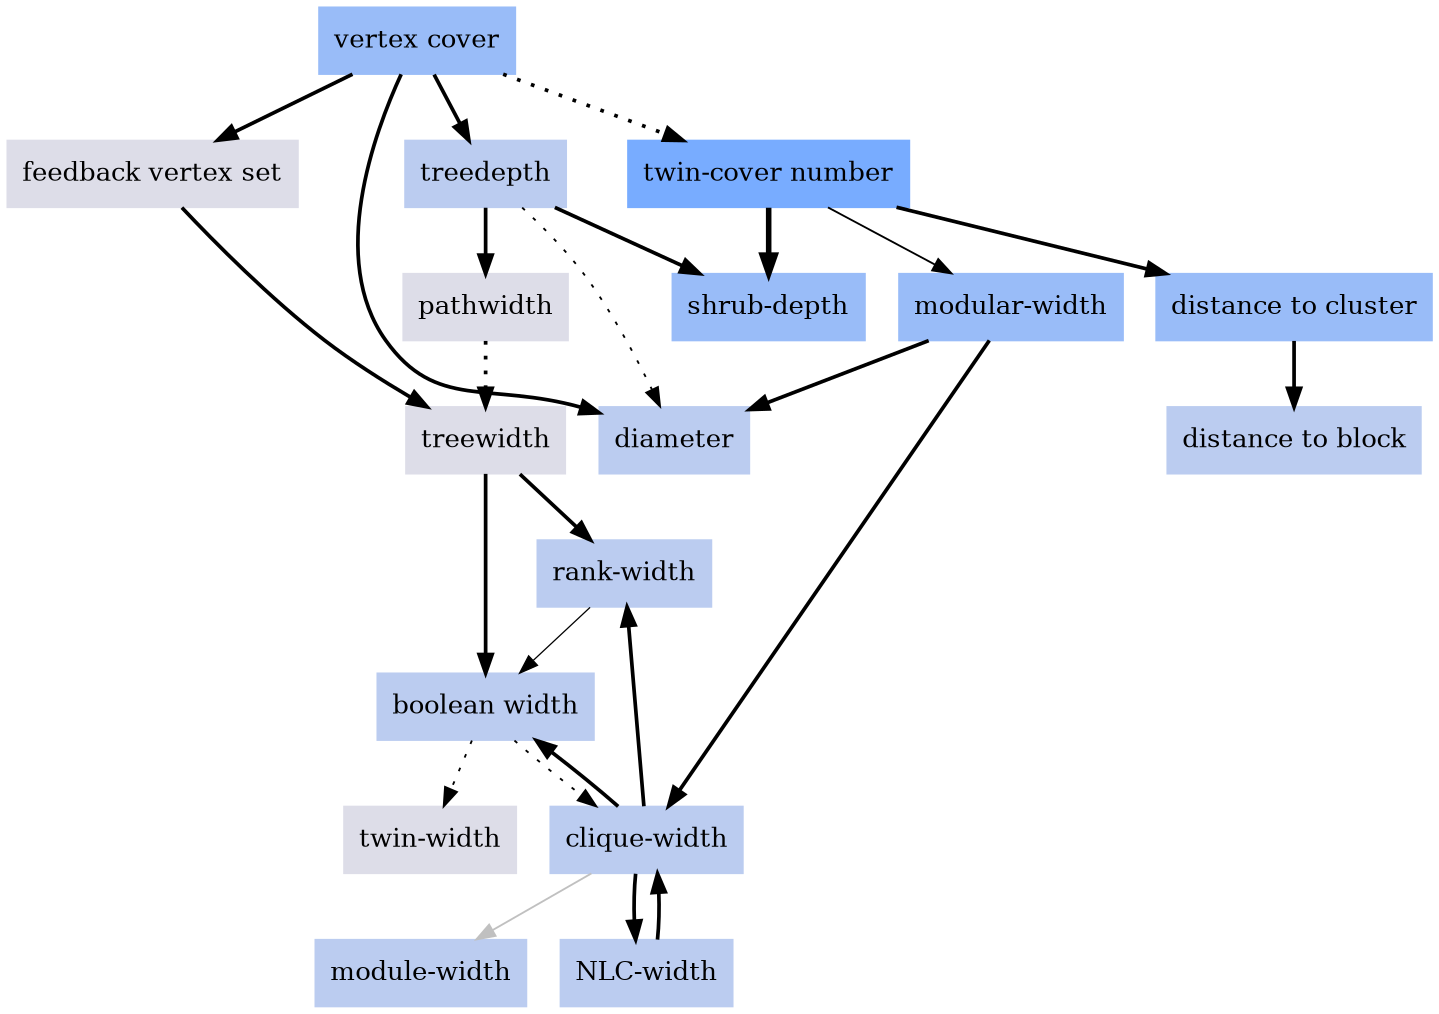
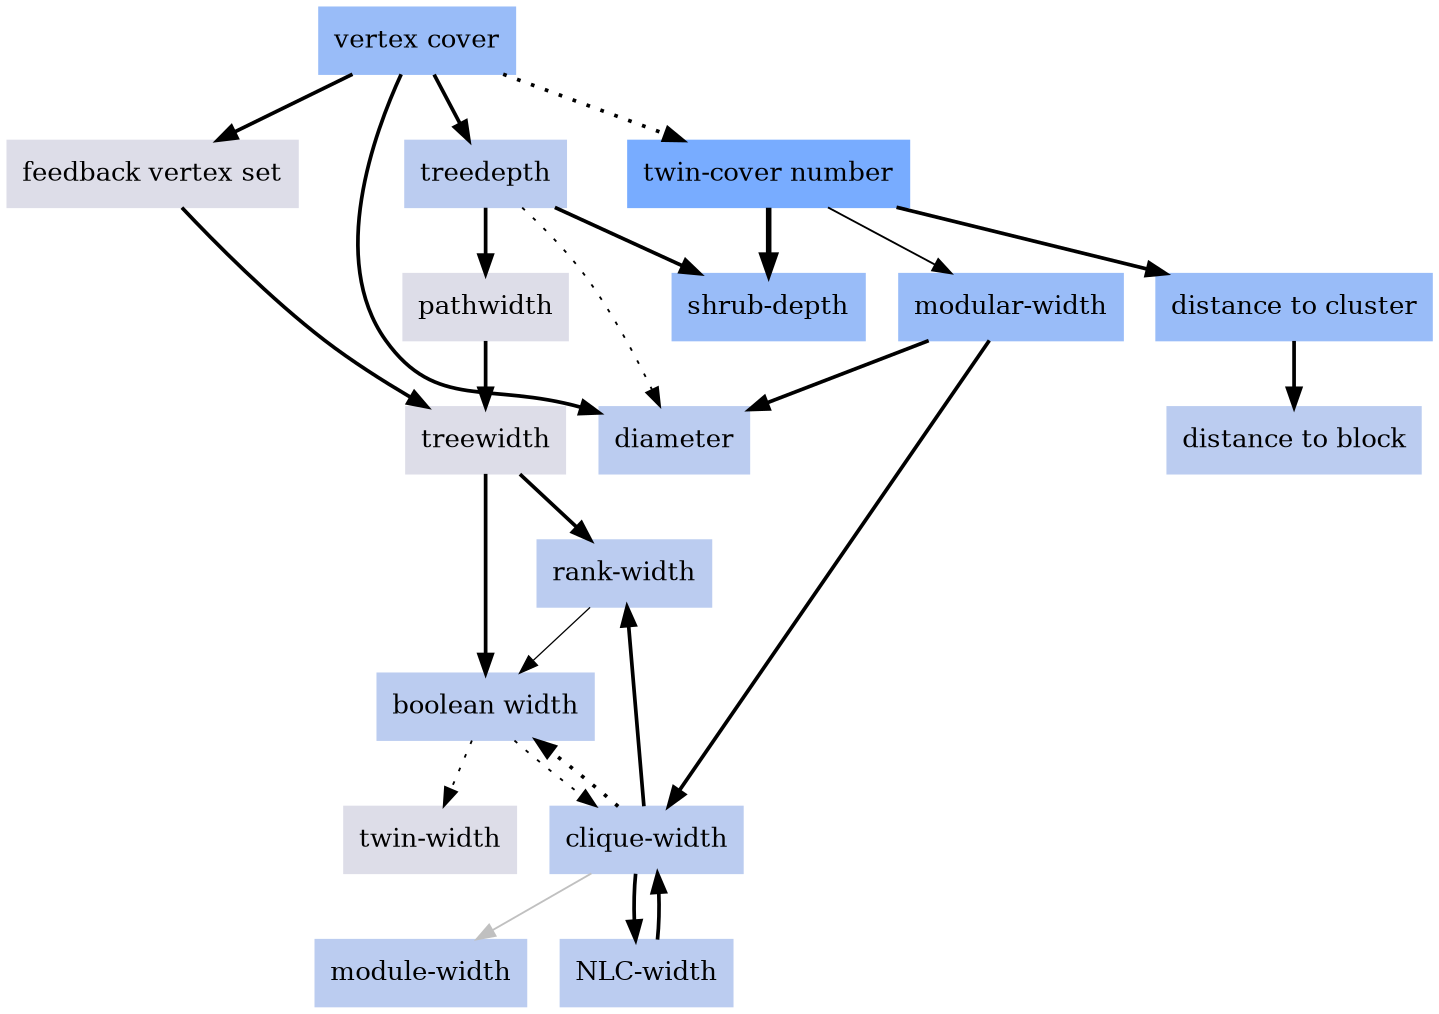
edge "pathwidth" -> "treewidth": style dotted -> solid
edge "clique-width" -> "boolean width": style solid -> dotted
